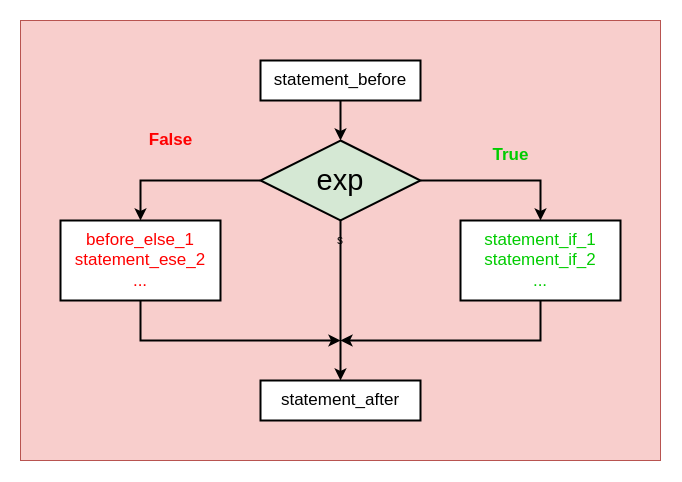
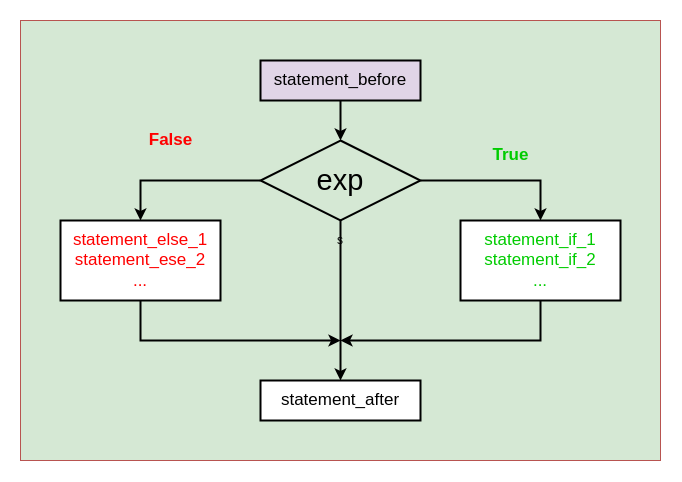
node "statement_before": fillcolor #ffffff -> #e1d5e7
node "s": fillcolor #f8cecc -> #d5e8d4
node "before_else_1 statement_ese_2 ...": label "before_else_1 statement_ese_2 ..." -> "statement_else_1 statement_ese_2 ..."
